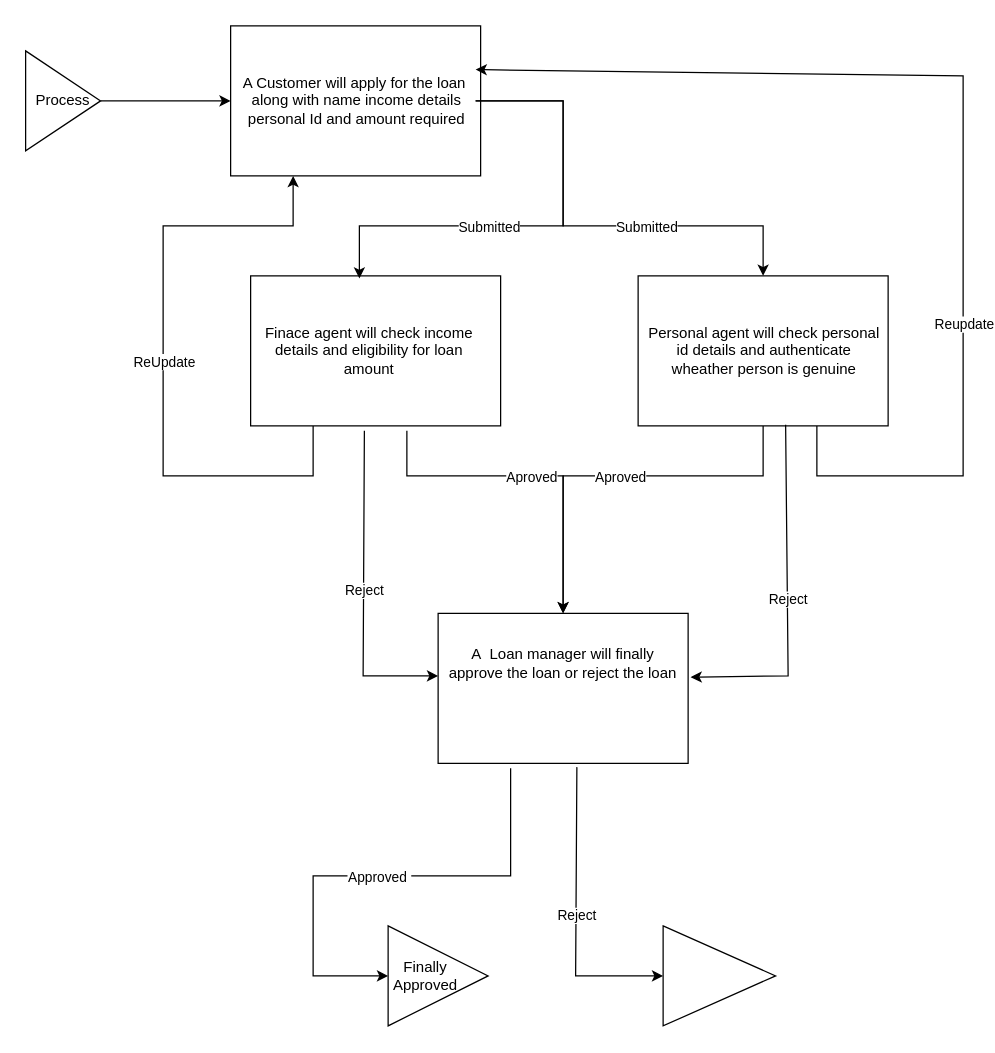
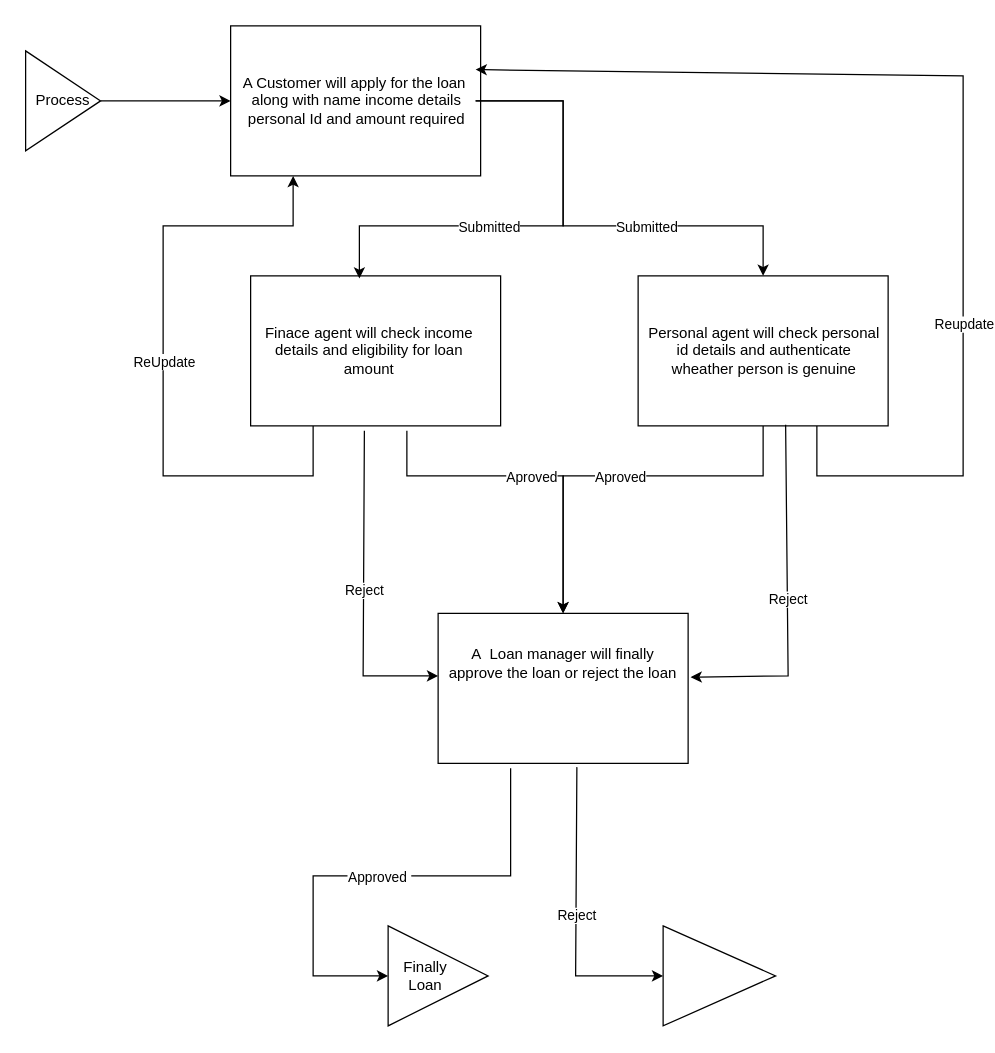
node "Finally Approved": label "Finally Approved" -> "Finally Loan"
